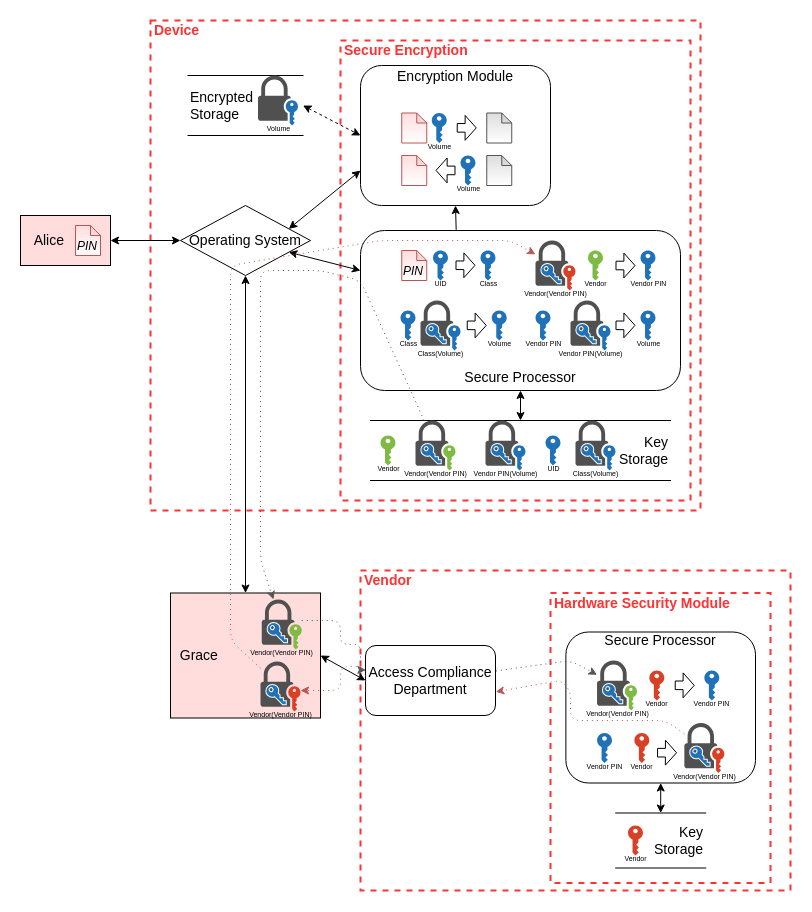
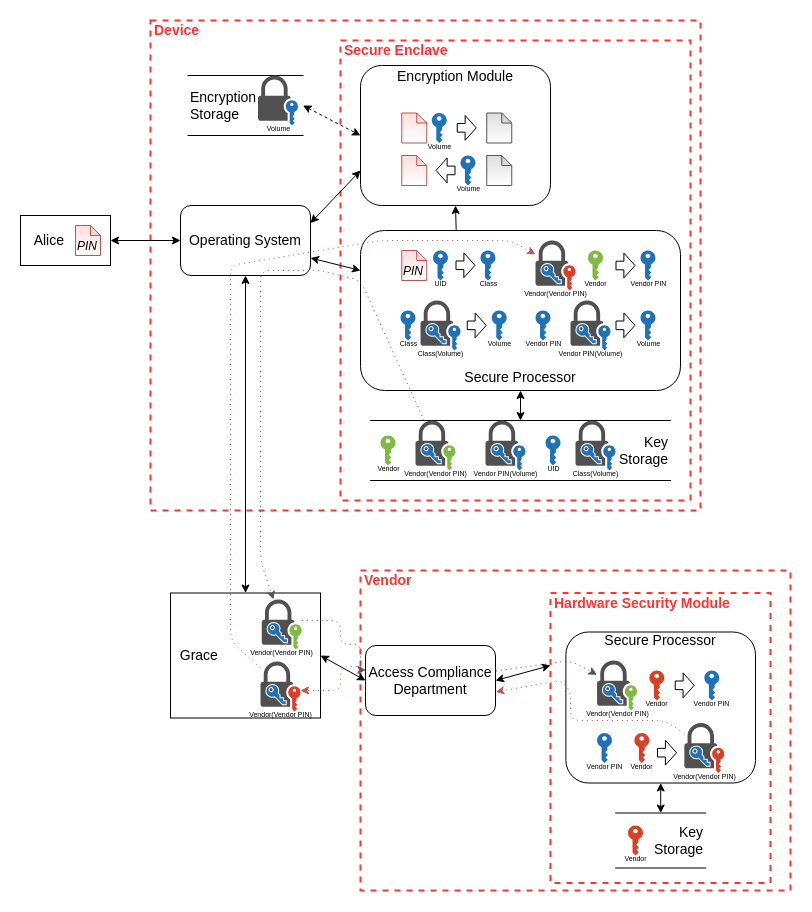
node "Secure Encryption": label "Secure Encryption" -> "Secure Enclave"
node "Encrypted Storage": label "Encrypted Storage" -> "Encryption Storage"
node "Alice": fillcolor #ffdddd -> #ffffff
node "Operating System": shape diamond -> rounded rectangle
node "Grace": fillcolor #ffdddd -> #ffffff
edge "Access Compliance Department" -- "Hardware Security Module": added
